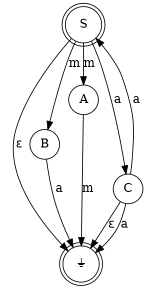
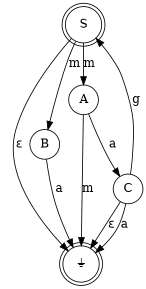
edge "C" -> "S": label "a" -> "g"
edge "S" -> "C": now "A" -> "C"
